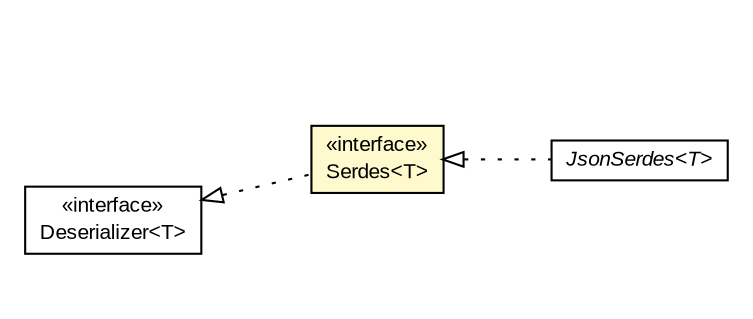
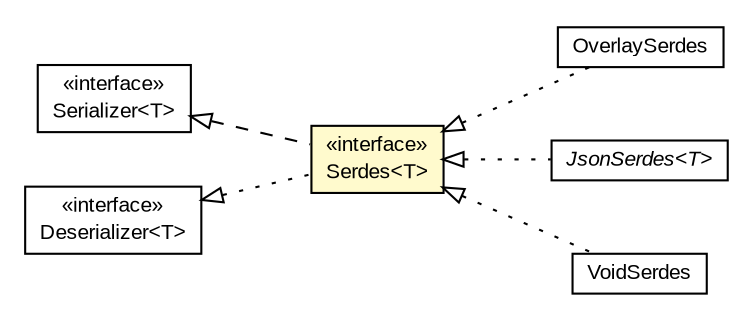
node "OverlaySerdes": added
node "Serializer<T>": added
node "VoidSerdes": added
